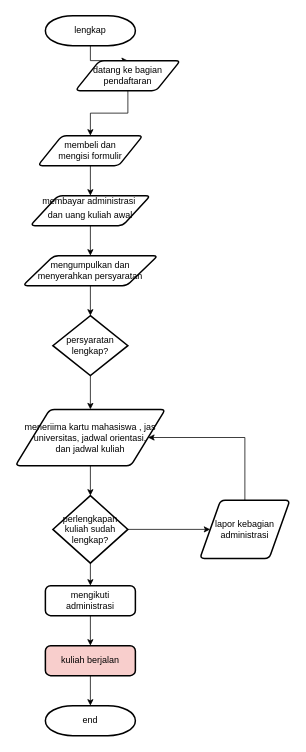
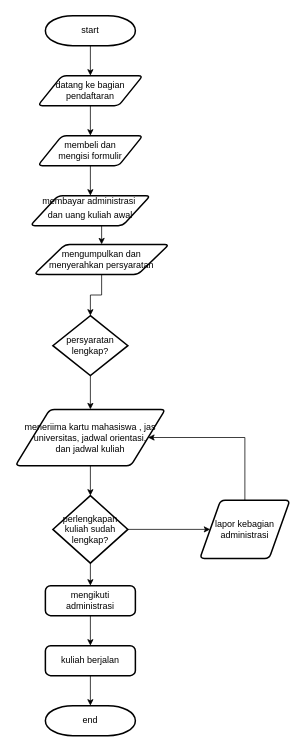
node "lengkap": label "lengkap" -> "start"
node "datang ke bagian pendaftaran": moved (128, 75) -> (90, 90)
node "mengumpulkan dan menyerahkan persyaratan": moved (90, 270) -> (102, 259)
node "kuliah berjalan": fillcolor #f8cecc -> #ffffff
